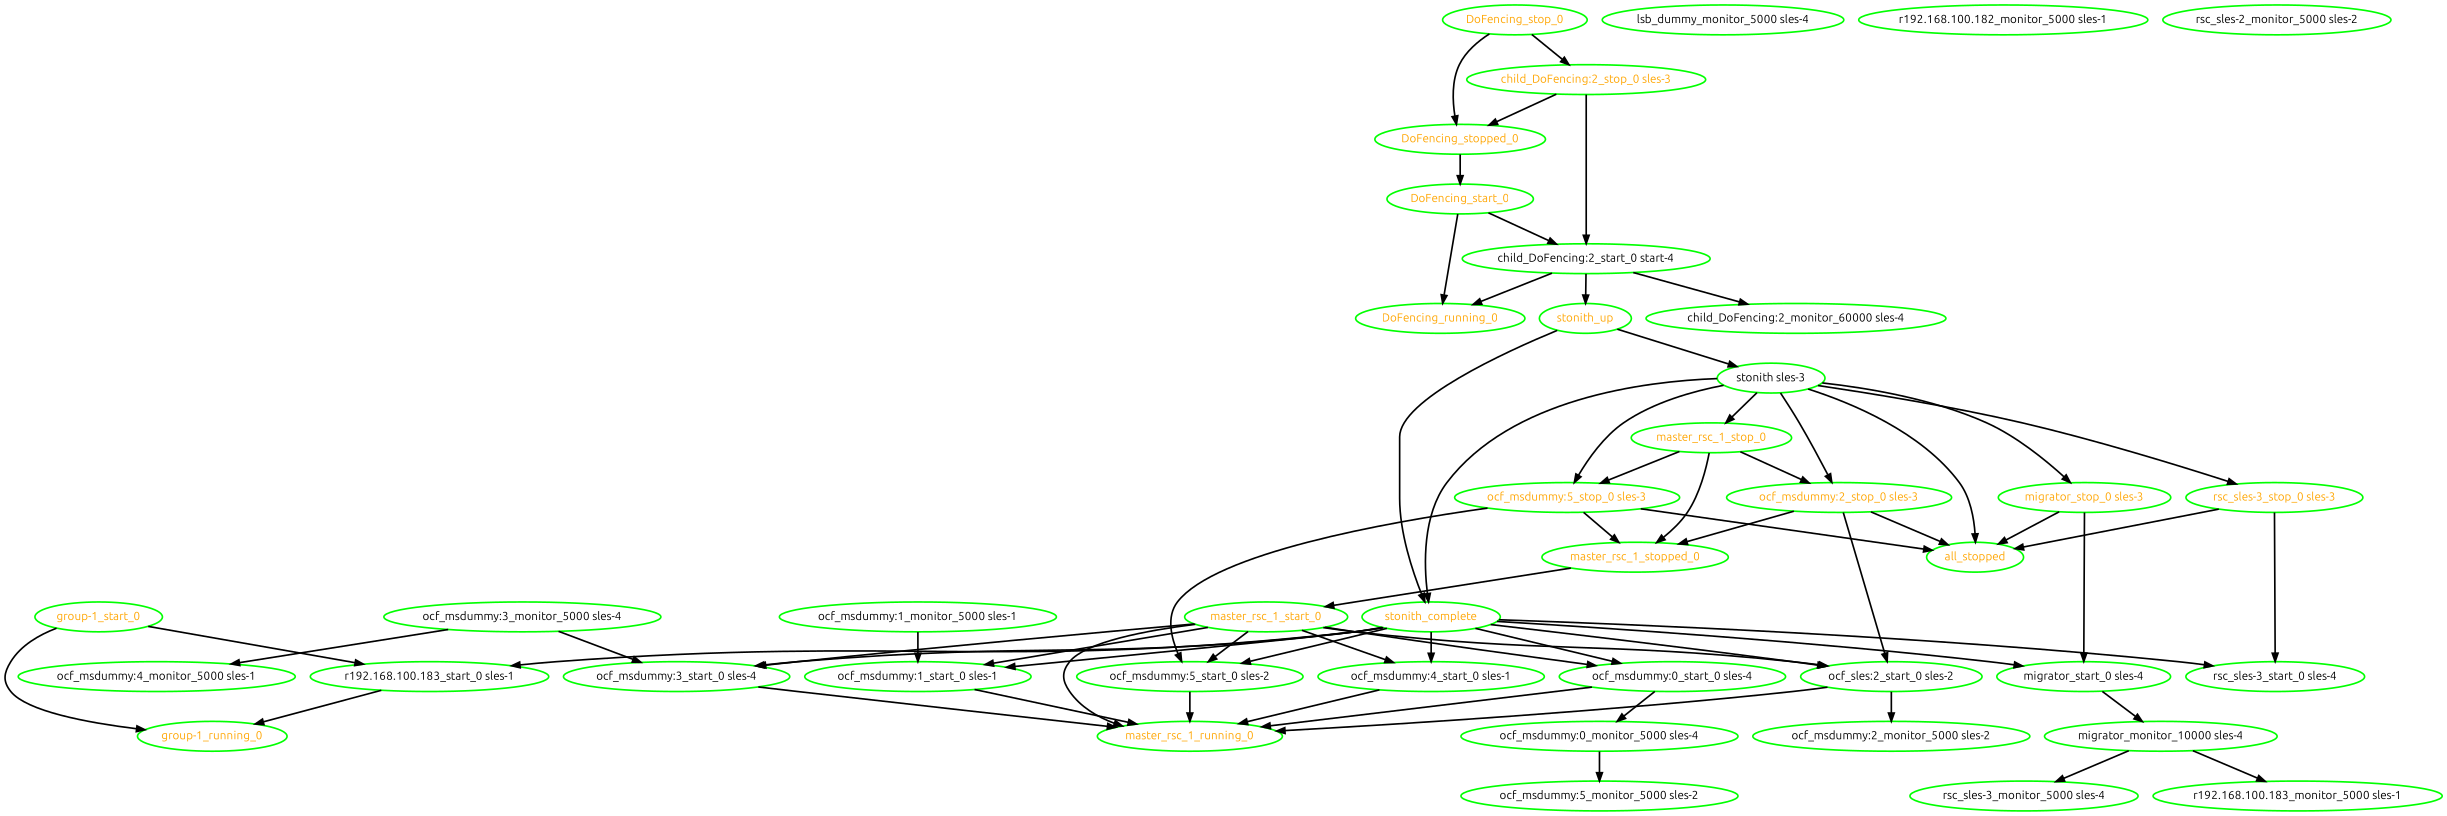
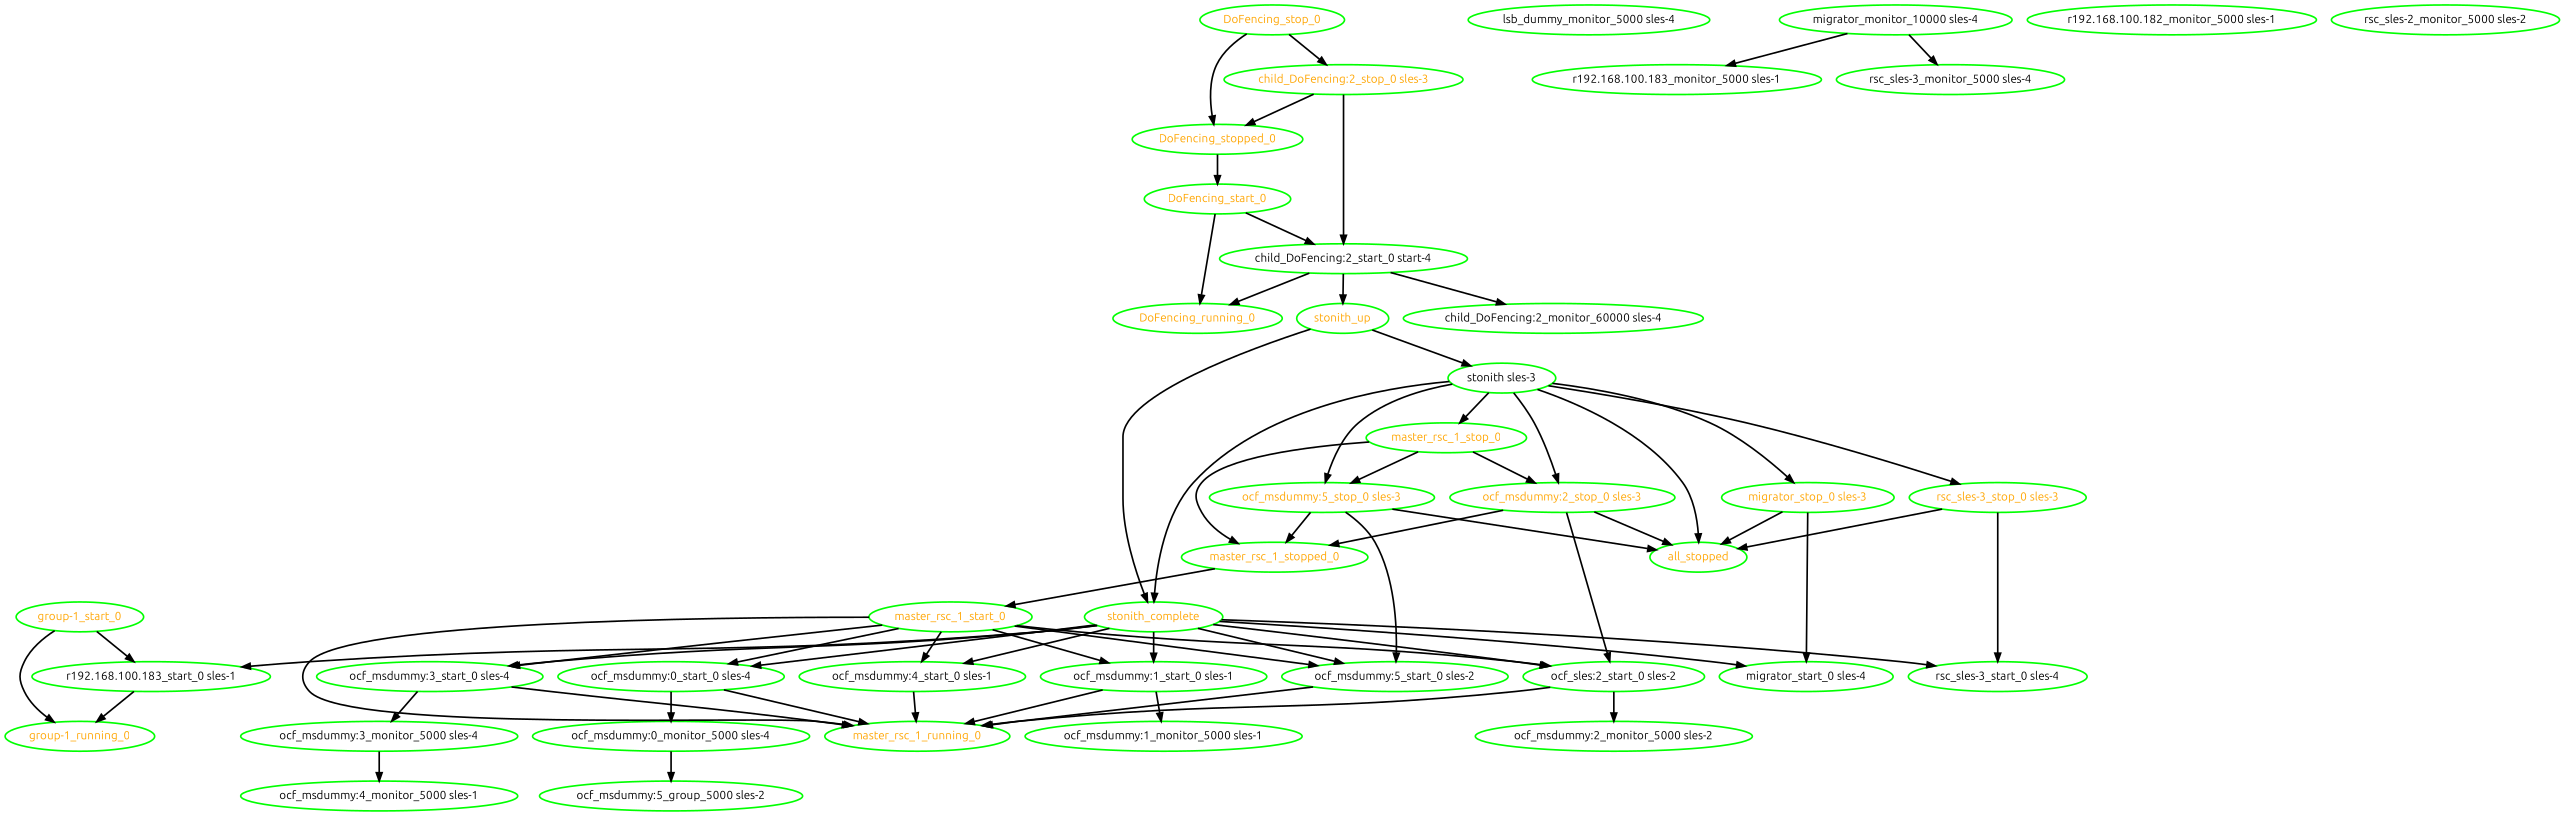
edge "ocf_msdummy:1_monitor_5000 sles-1" -> "ocf_msdummy:1_start_0 sles-1": reversed
edge "ocf_msdummy:3_monitor_5000 sles-4" -> "ocf_msdummy:3_start_0 sles-4": reversed
edge "migrator_start_0 sles-4" -> "migrator_monitor_10000 sles-4": removed
node "ocf_msdummy:5_monitor_5000 sles-2": label "ocf_msdummy:5_monitor_5000 sles-2" -> "ocf_msdummy:5_group_5000 sles-2"
